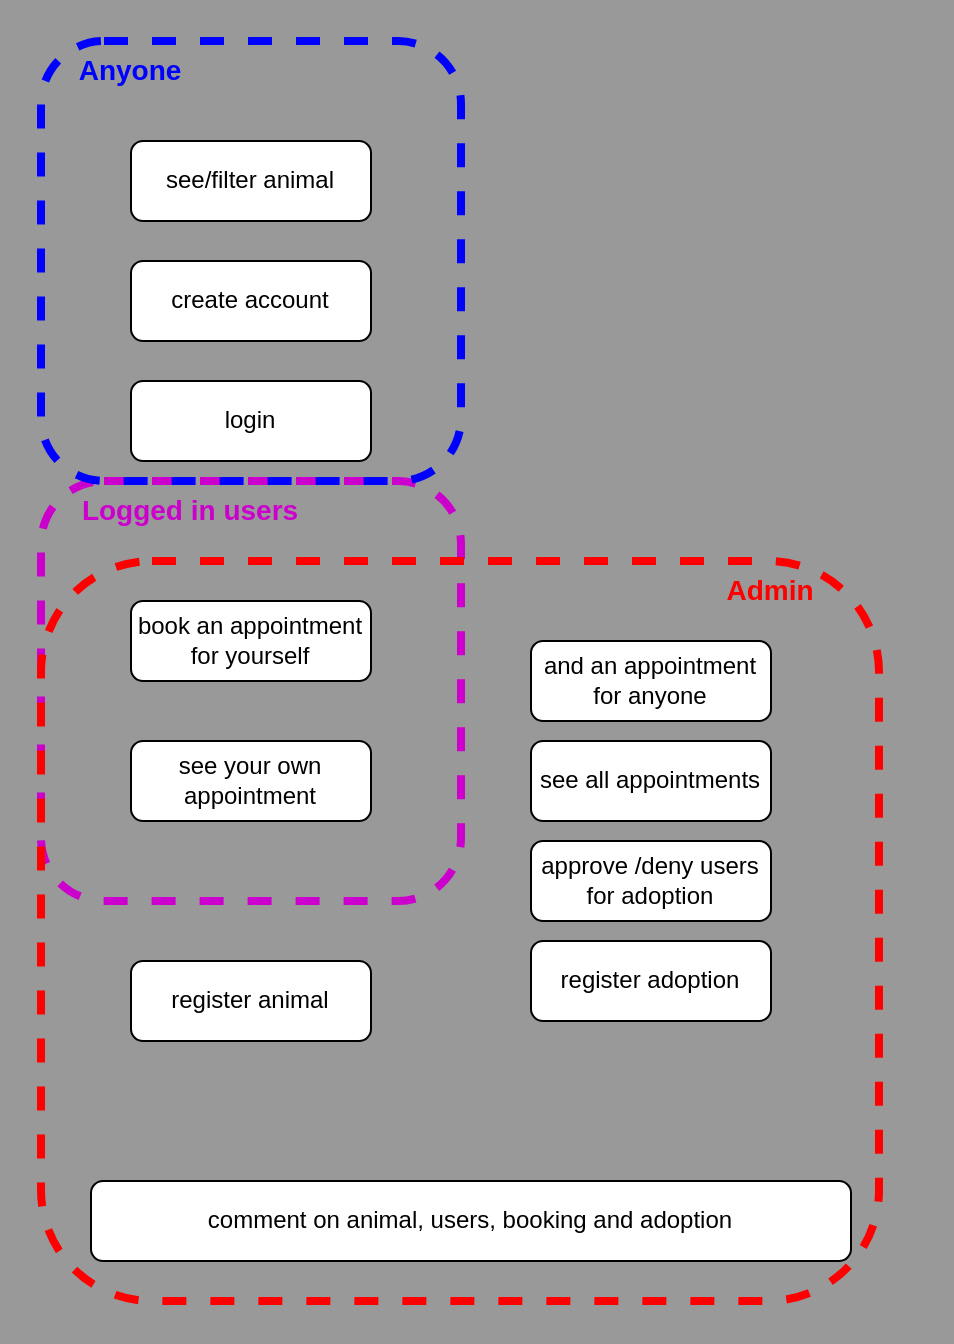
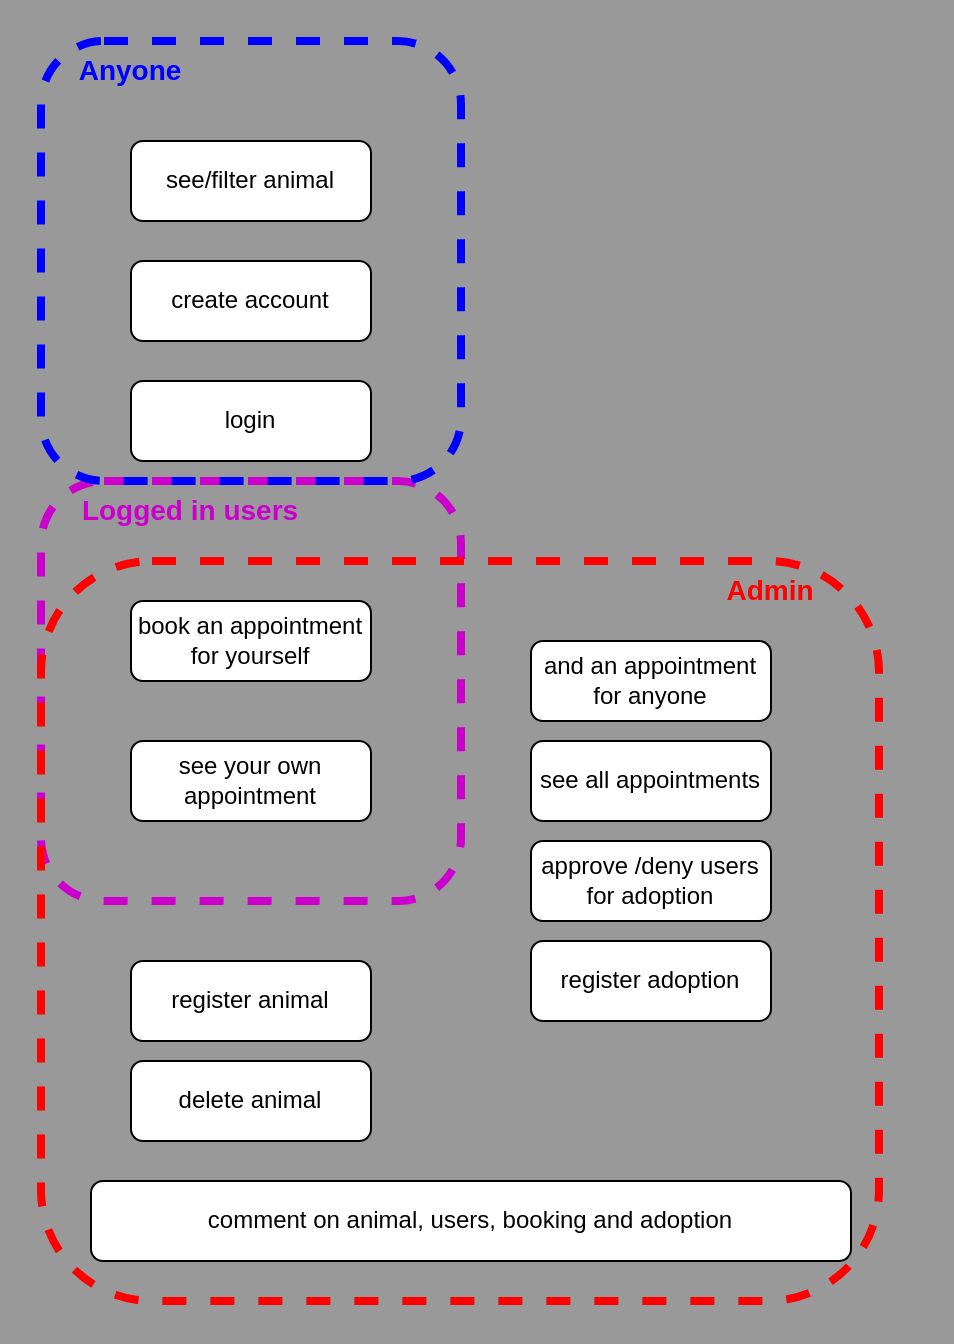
node "delete animal": added
